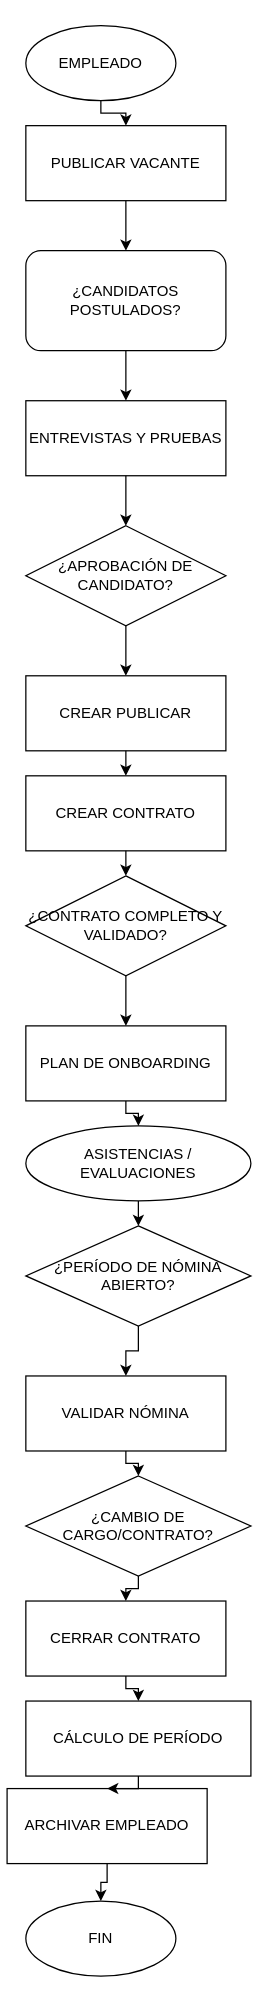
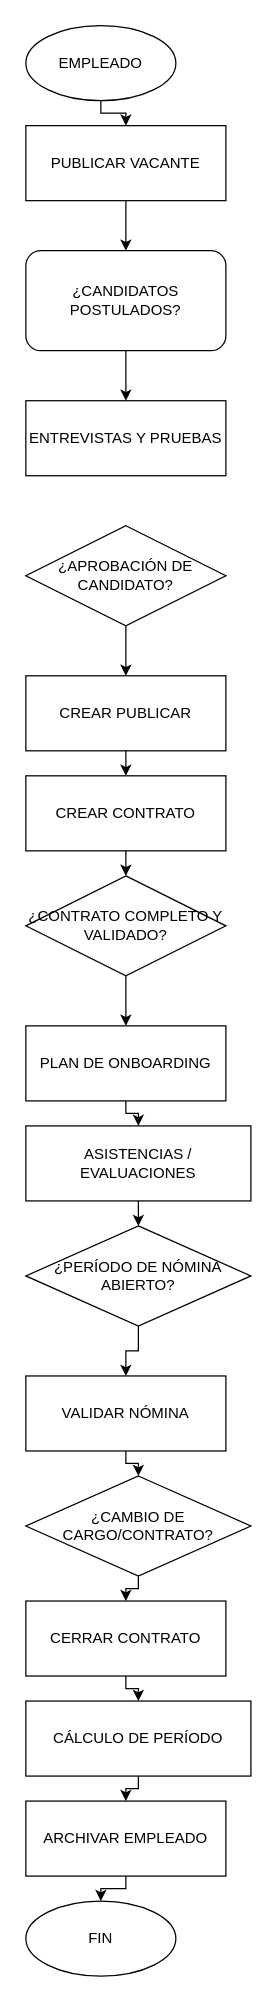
edge "ENTREVISTAS Y PRUEBAS" -> "¿APROBACIÓN DE CANDIDATO?": removed
node "ASISTENCIAS / EVALUACIONES": shape ellipse -> rectangle
node "ARCHIVAR EMPLEADO": moved (107, 1826) -> (126, 1838)
